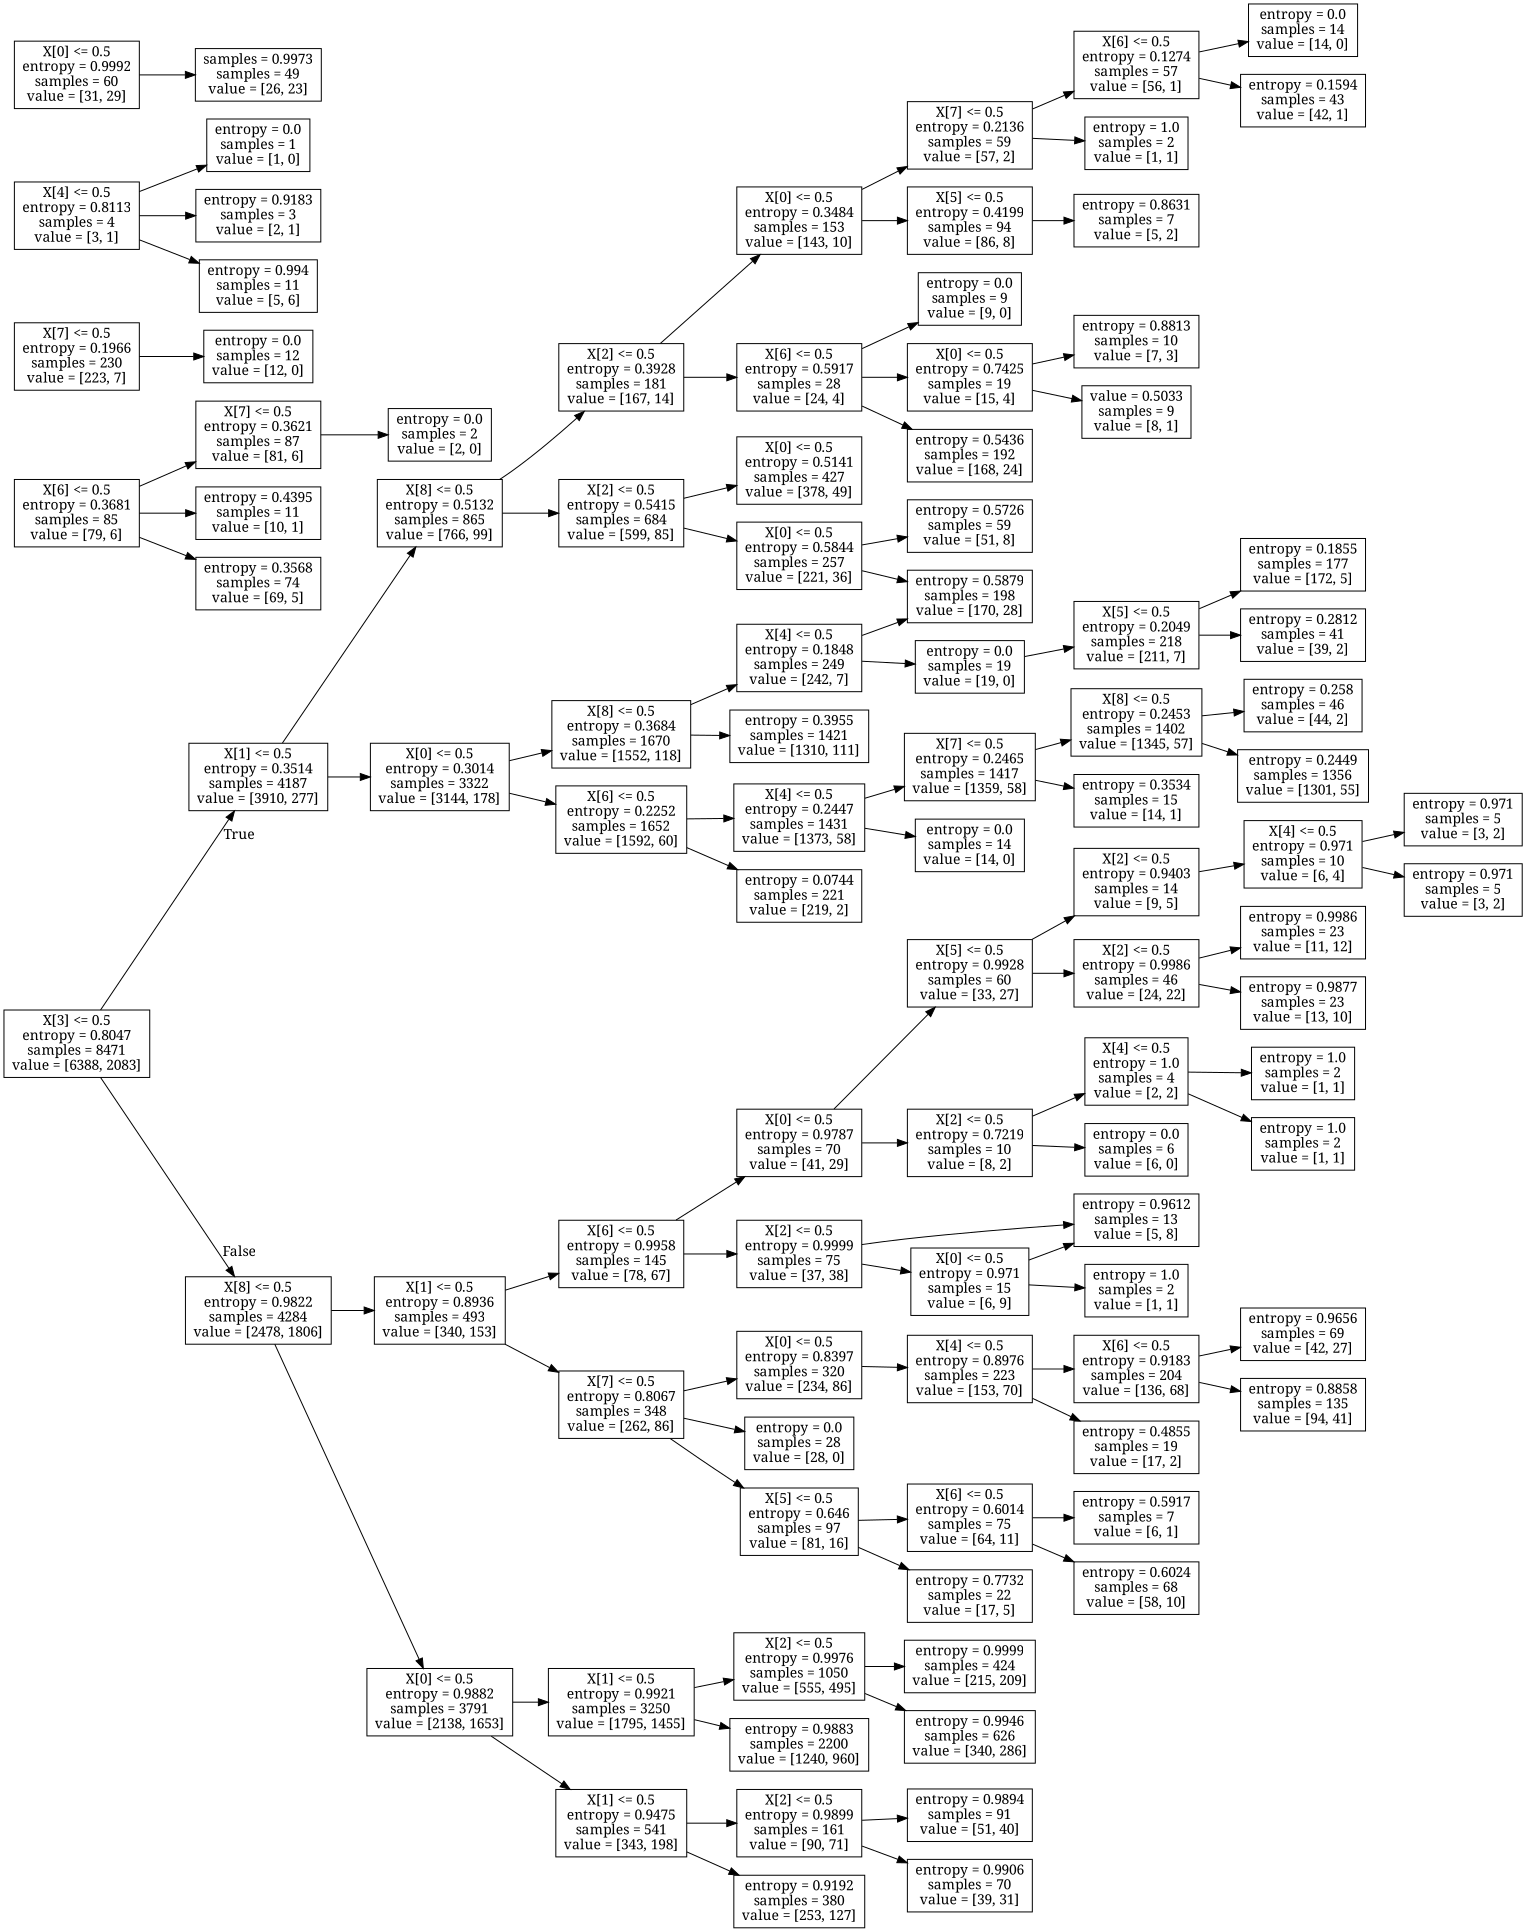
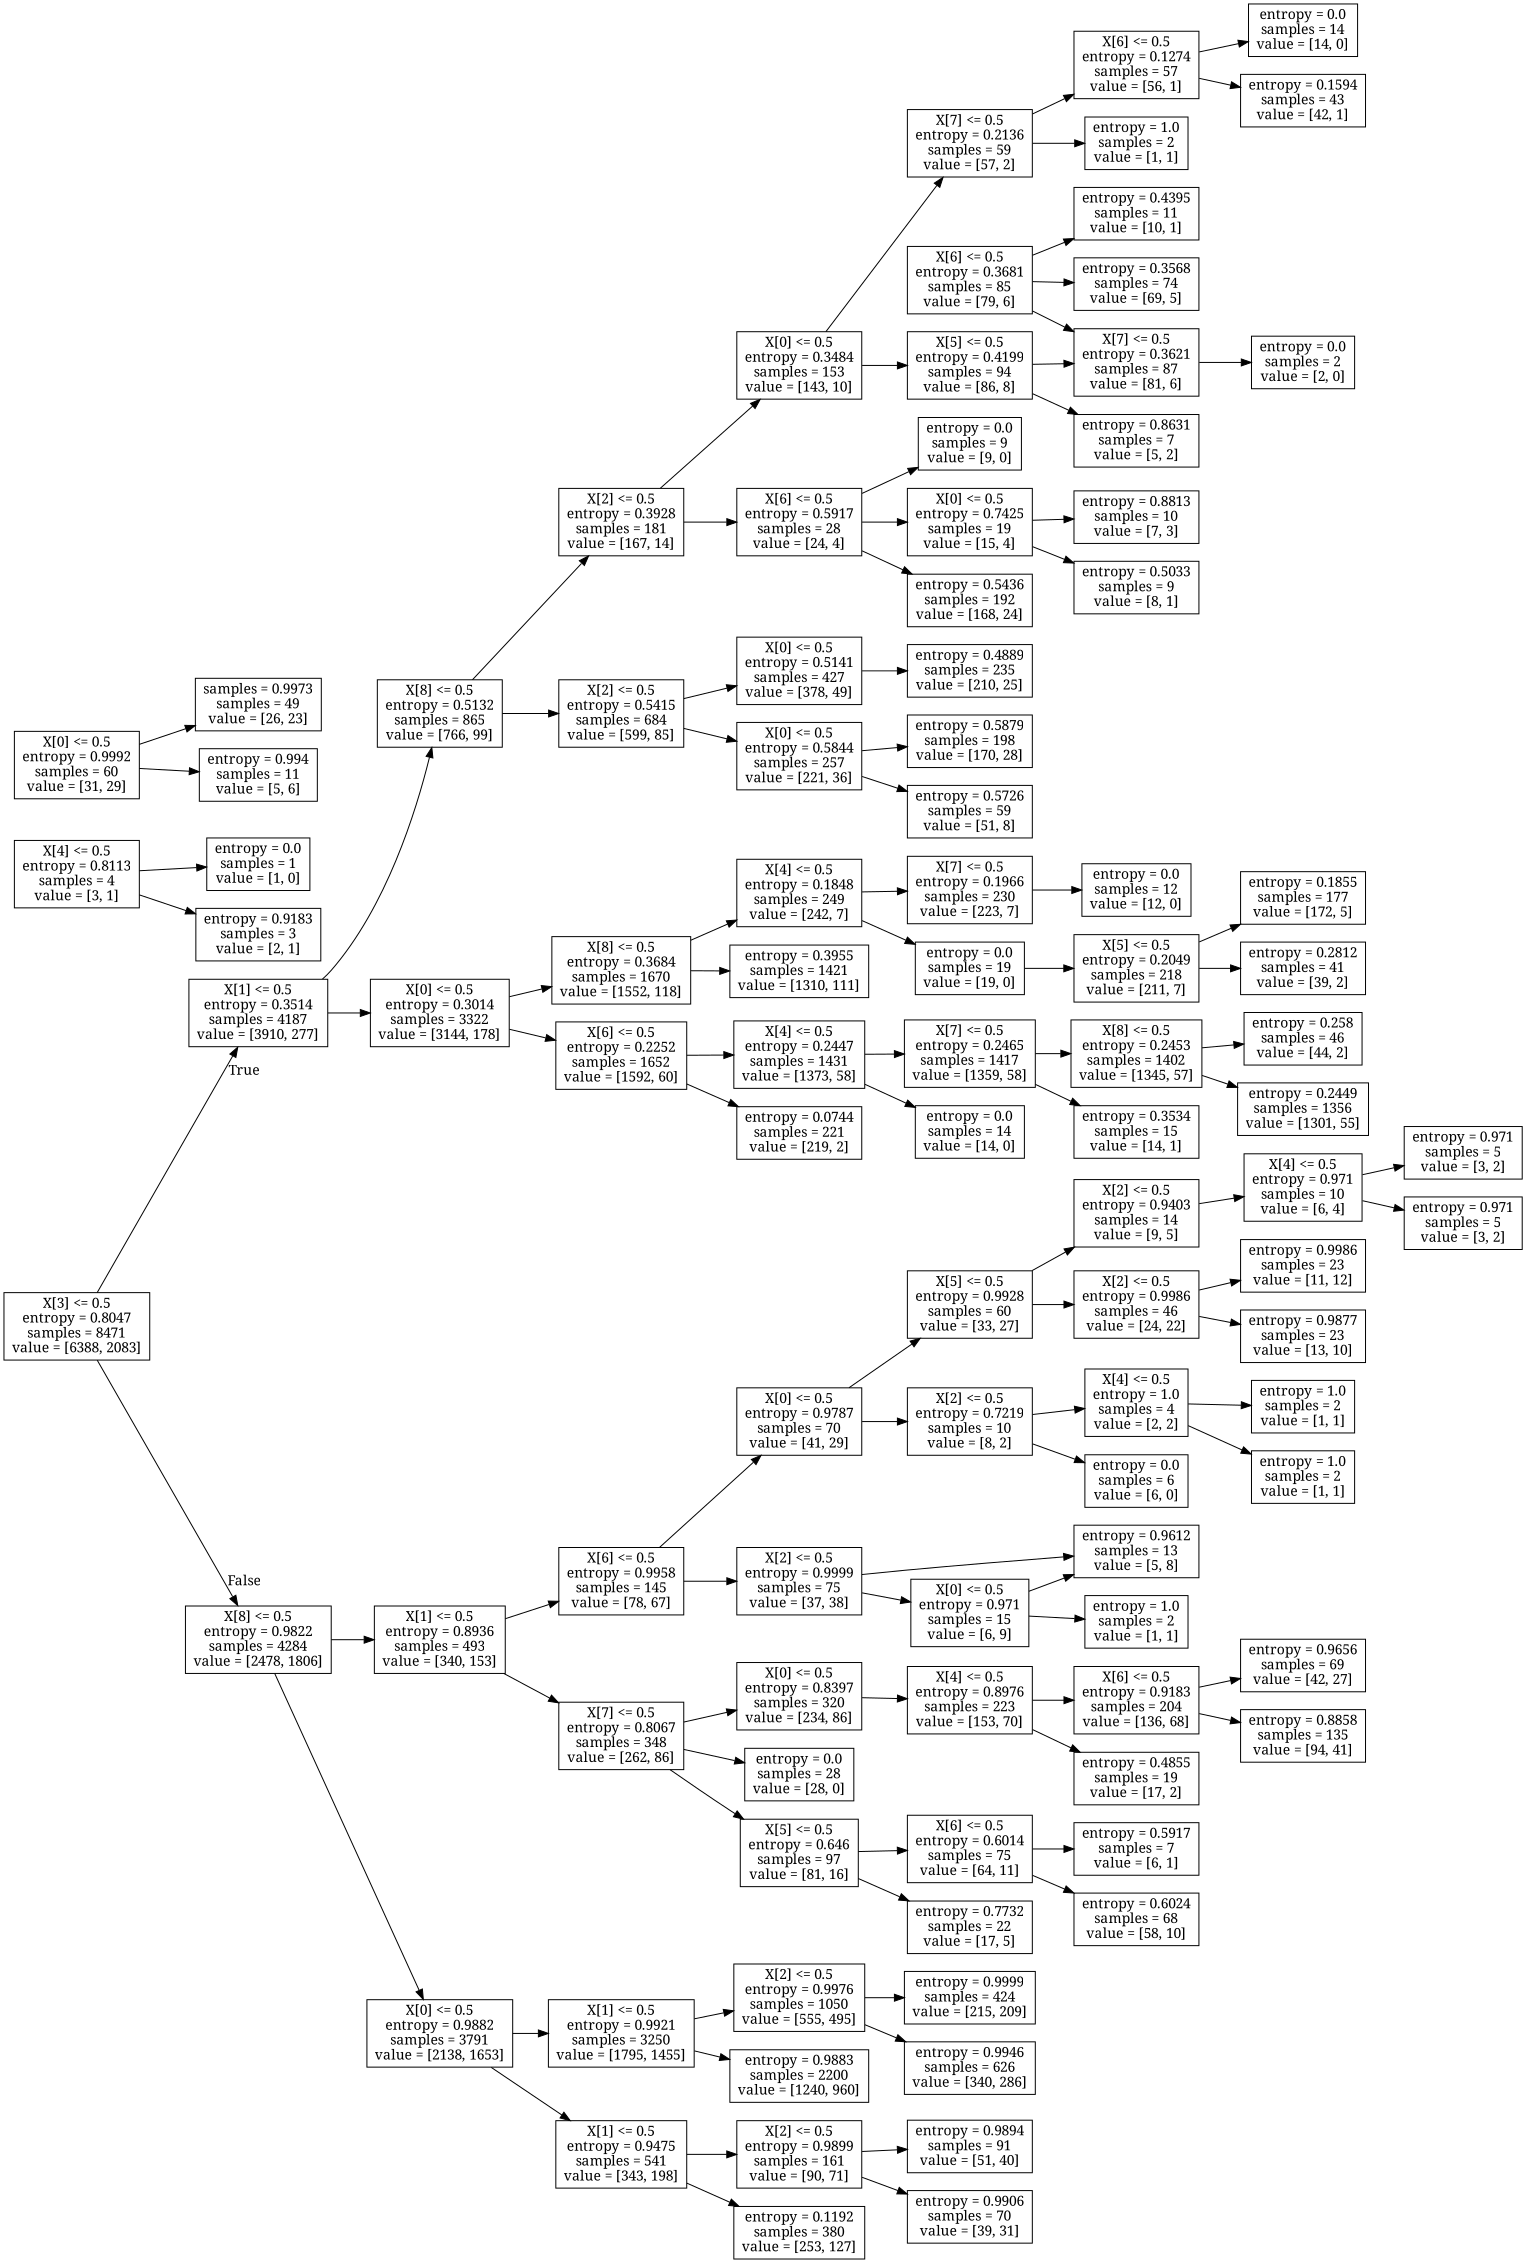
edge "X[4] <= 0.5 entropy = 0.8113 samples = 4 value = [3, 1]" -> "entropy = 0.994 samples = 11 value = [5, 6]": now "X[0] <= 0.5 entropy = 0.9992 samples = 60 value = [31, 29]" -> "entropy = 0.994 samples = 11 value = [5, 6]"
edge "X[5] <= 0.5 entropy = 0.4199 samples = 94 value = [86, 8]" -> "X[7] <= 0.5 entropy = 0.3621 samples = 87 value = [81, 6]": added
node "value = 0.5033 samples = 9 value = [8, 1]": label "value = 0.5033 samples = 9 value = [8, 1]" -> "entropy = 0.5033 samples = 9 value = [8, 1]"
edge "X[4] <= 0.5 entropy = 0.1848 samples = 249 value = [242, 7]" -> "entropy = 0.5879 samples = 198 value = [170, 28]": now "X[4] <= 0.5 entropy = 0.1848 samples = 249 value = [242, 7]" -> "X[7] <= 0.5 entropy = 0.1966 samples = 230 value = [223, 7]"
node "entropy = 0.4889 samples = 235 value = [210, 25]": added
node "entropy = 0.9192 samples = 380 value = [253, 127]": label "entropy = 0.9192 samples = 380 value = [253, 127]" -> "entropy = 0.1192 samples = 380 value = [253, 127]"
